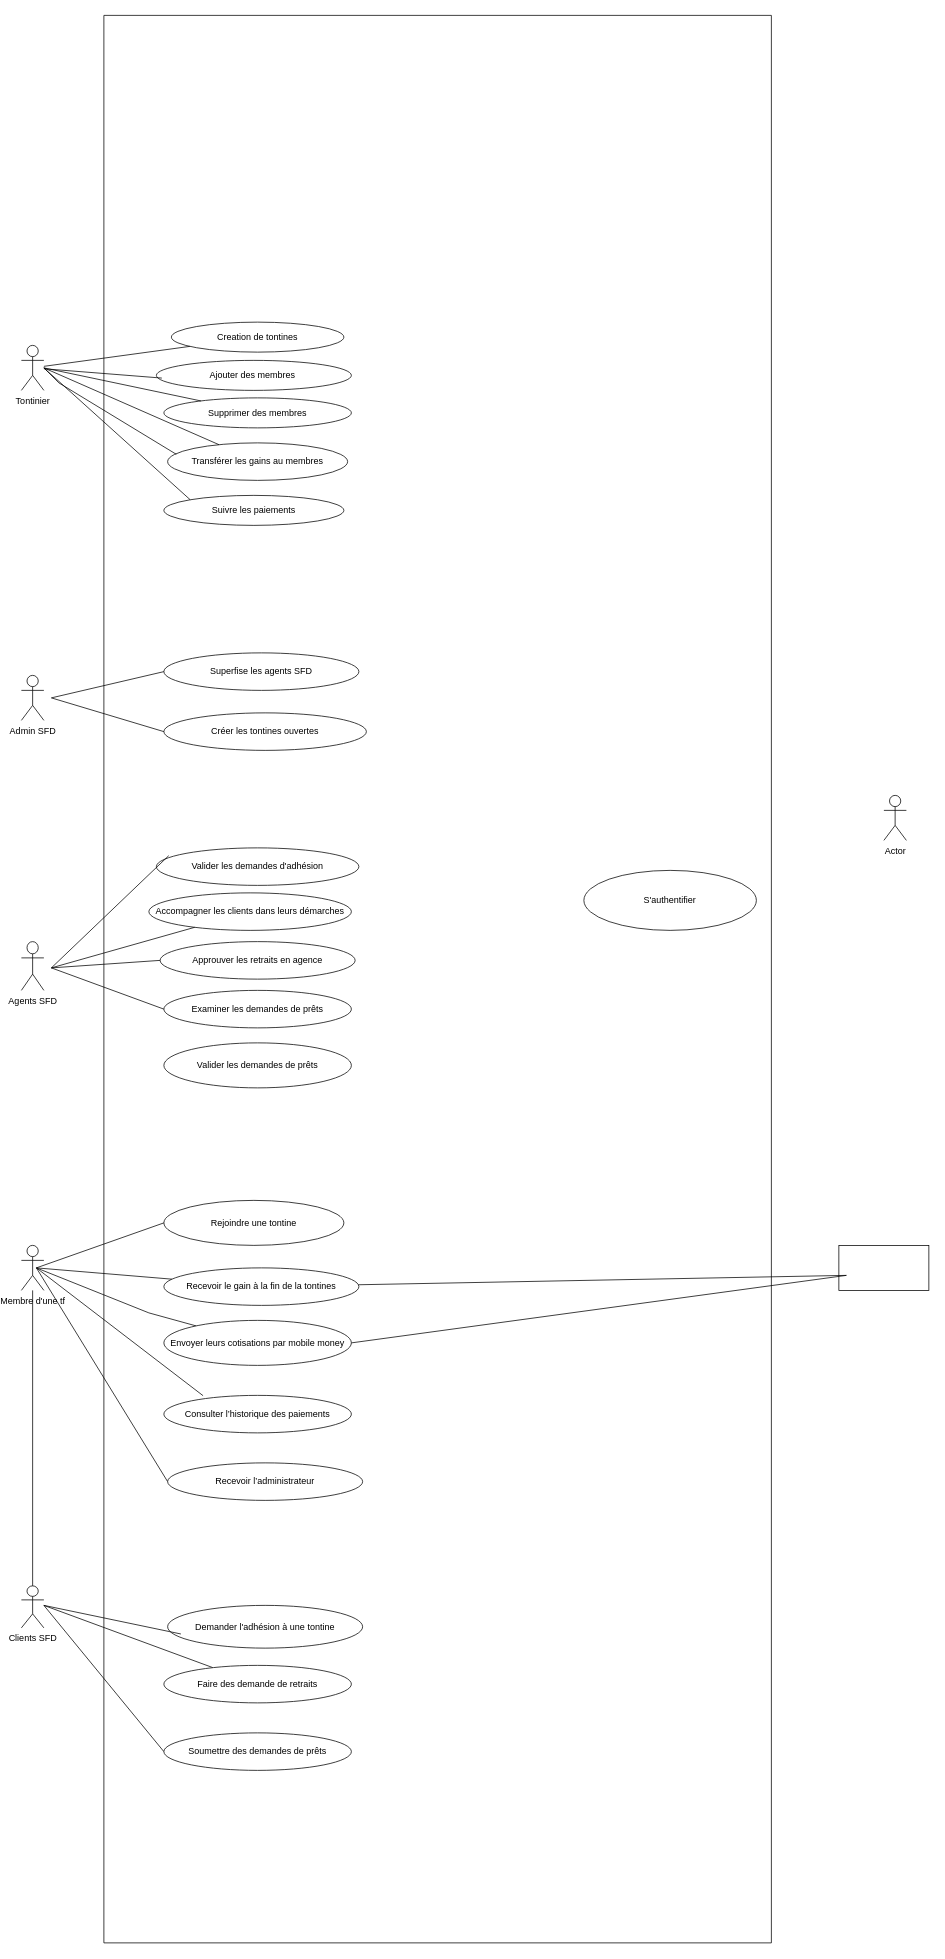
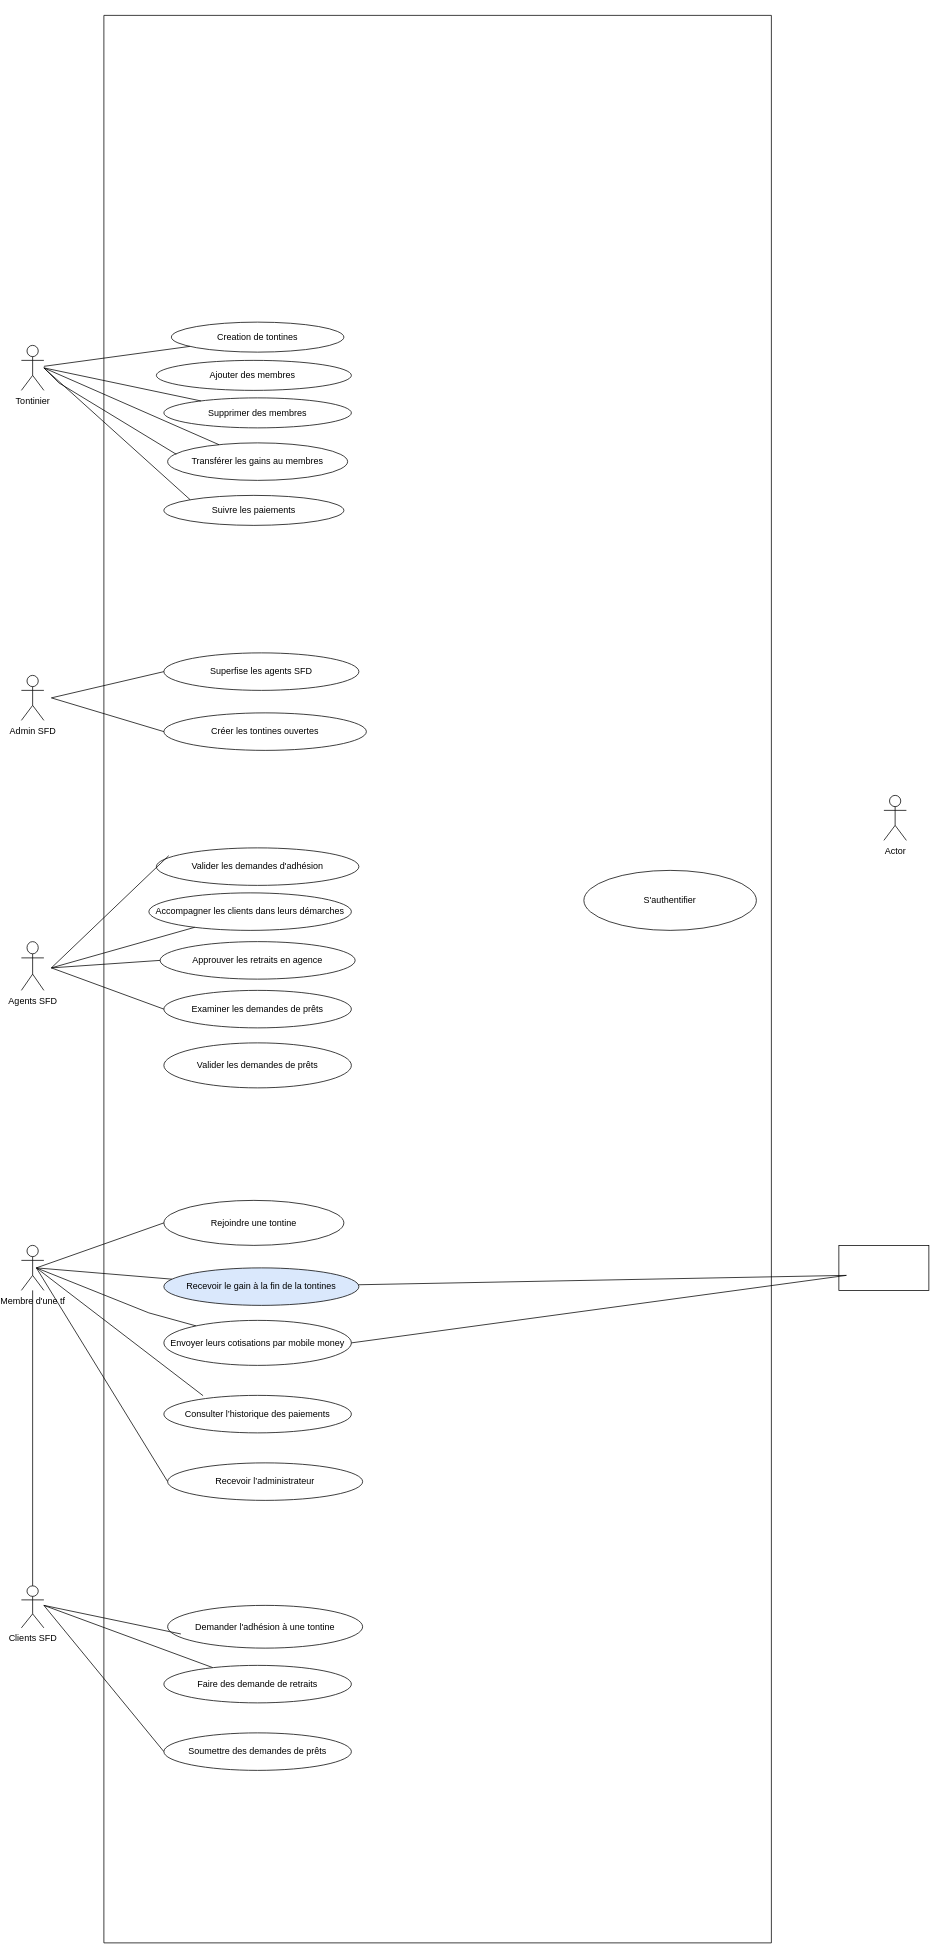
edge "Tontinier" -- "Ajouter des membres": removed
node "Recevoir le gain à la fin de la tontines": fillcolor #ffffff -> #dae8fc
